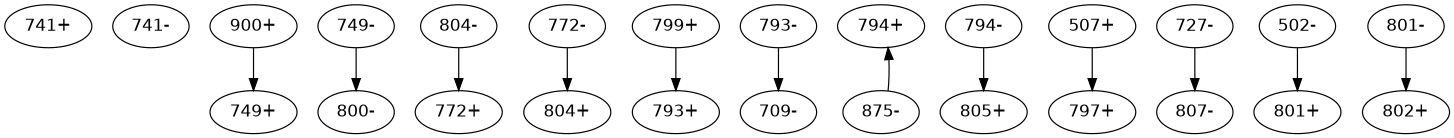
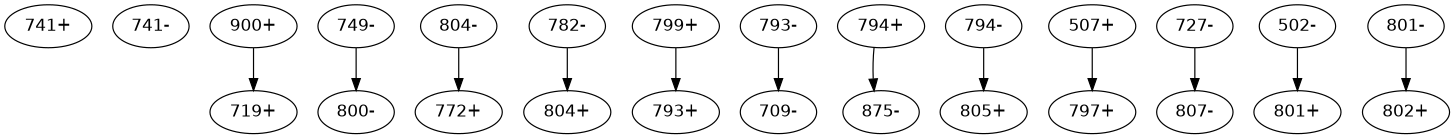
node "772-": label "772-" -> "782-"
edge "875-" -> "794+": reversed
node "749+": label "749+" -> "719+"
